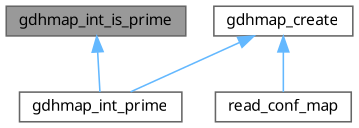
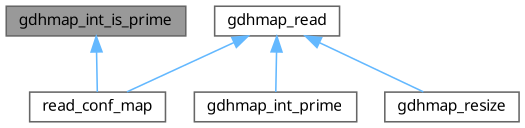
node "gdhmap_create": label "gdhmap_create" -> "gdhmap_read"
edge "gdhmap_int_prime" -> "gdhmap_int_is_prime": now "read_conf_map" -> "gdhmap_int_is_prime"
node "gdhmap_resize": added
